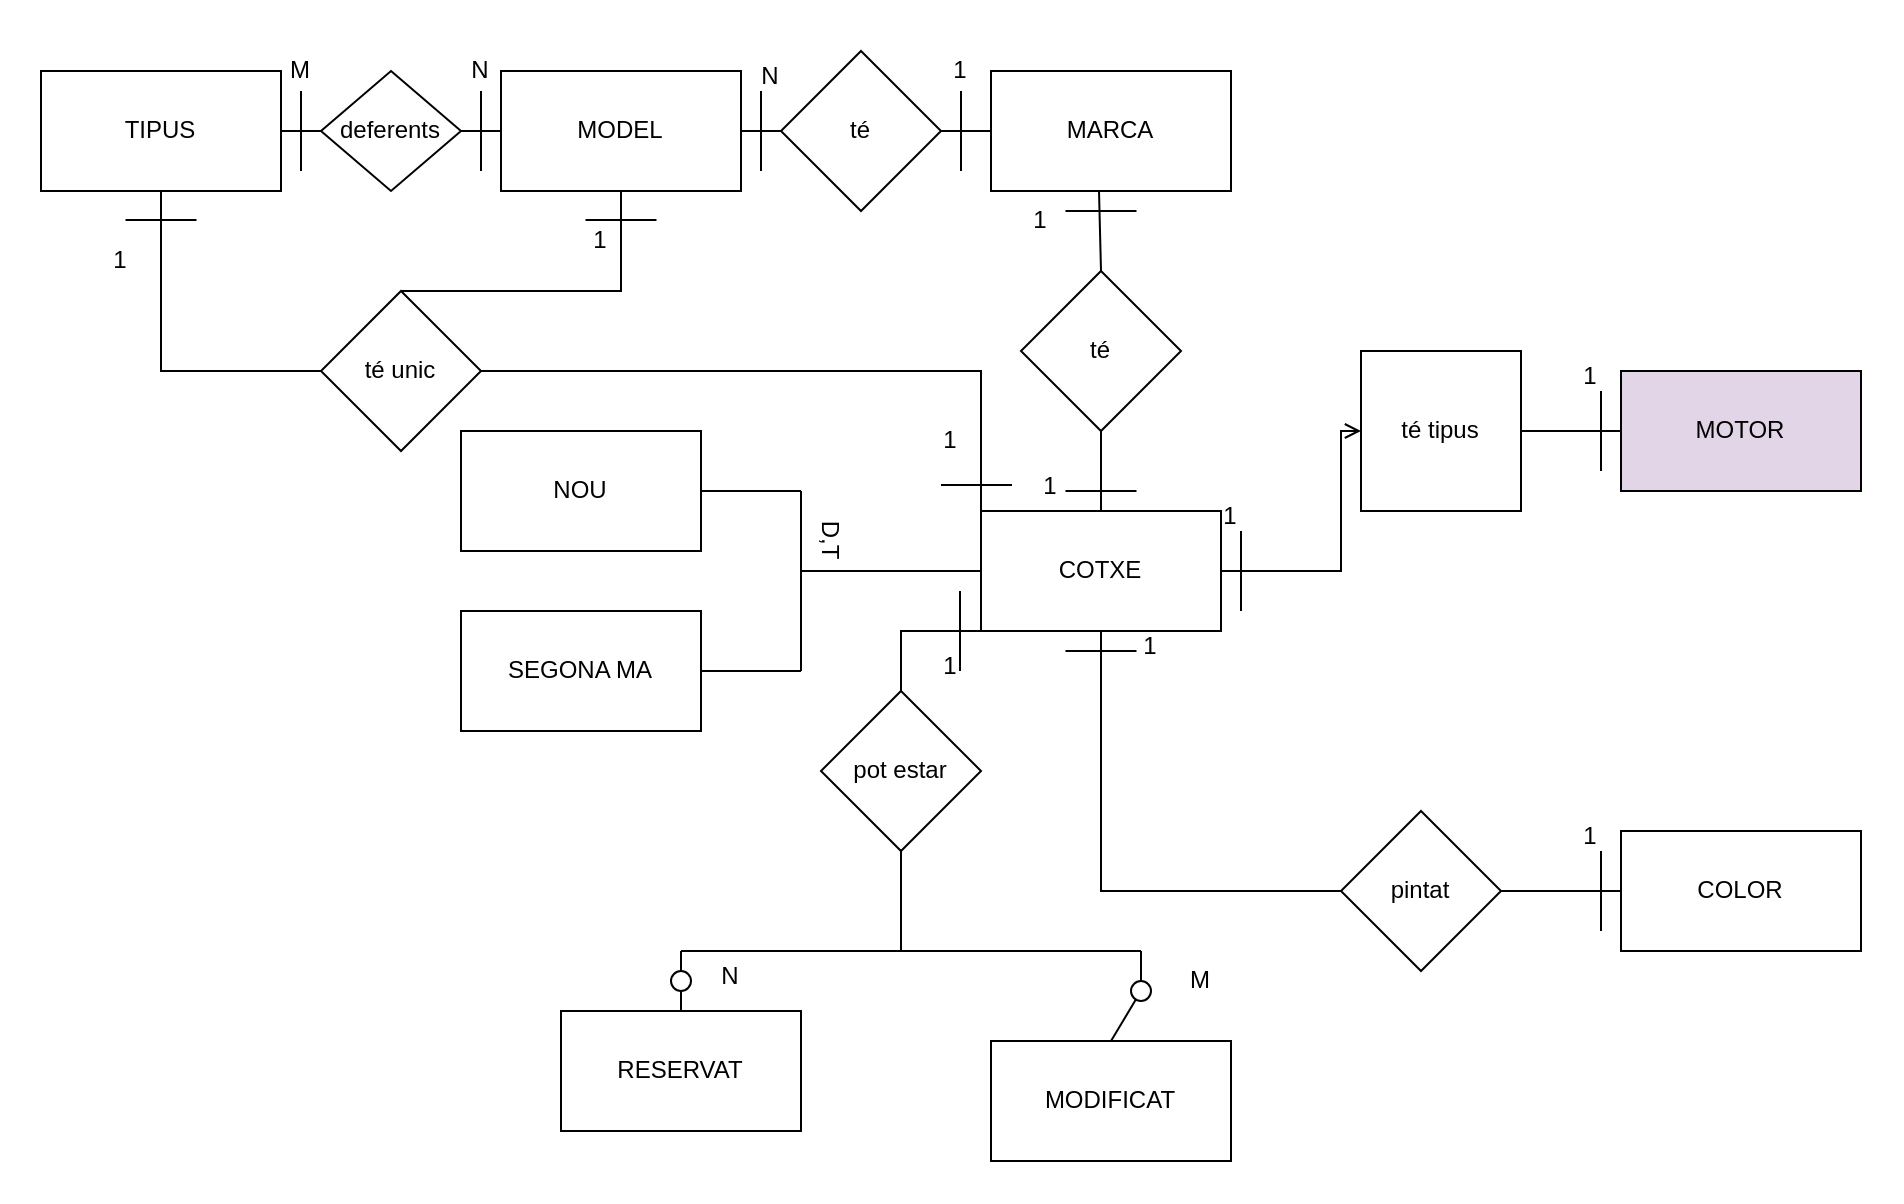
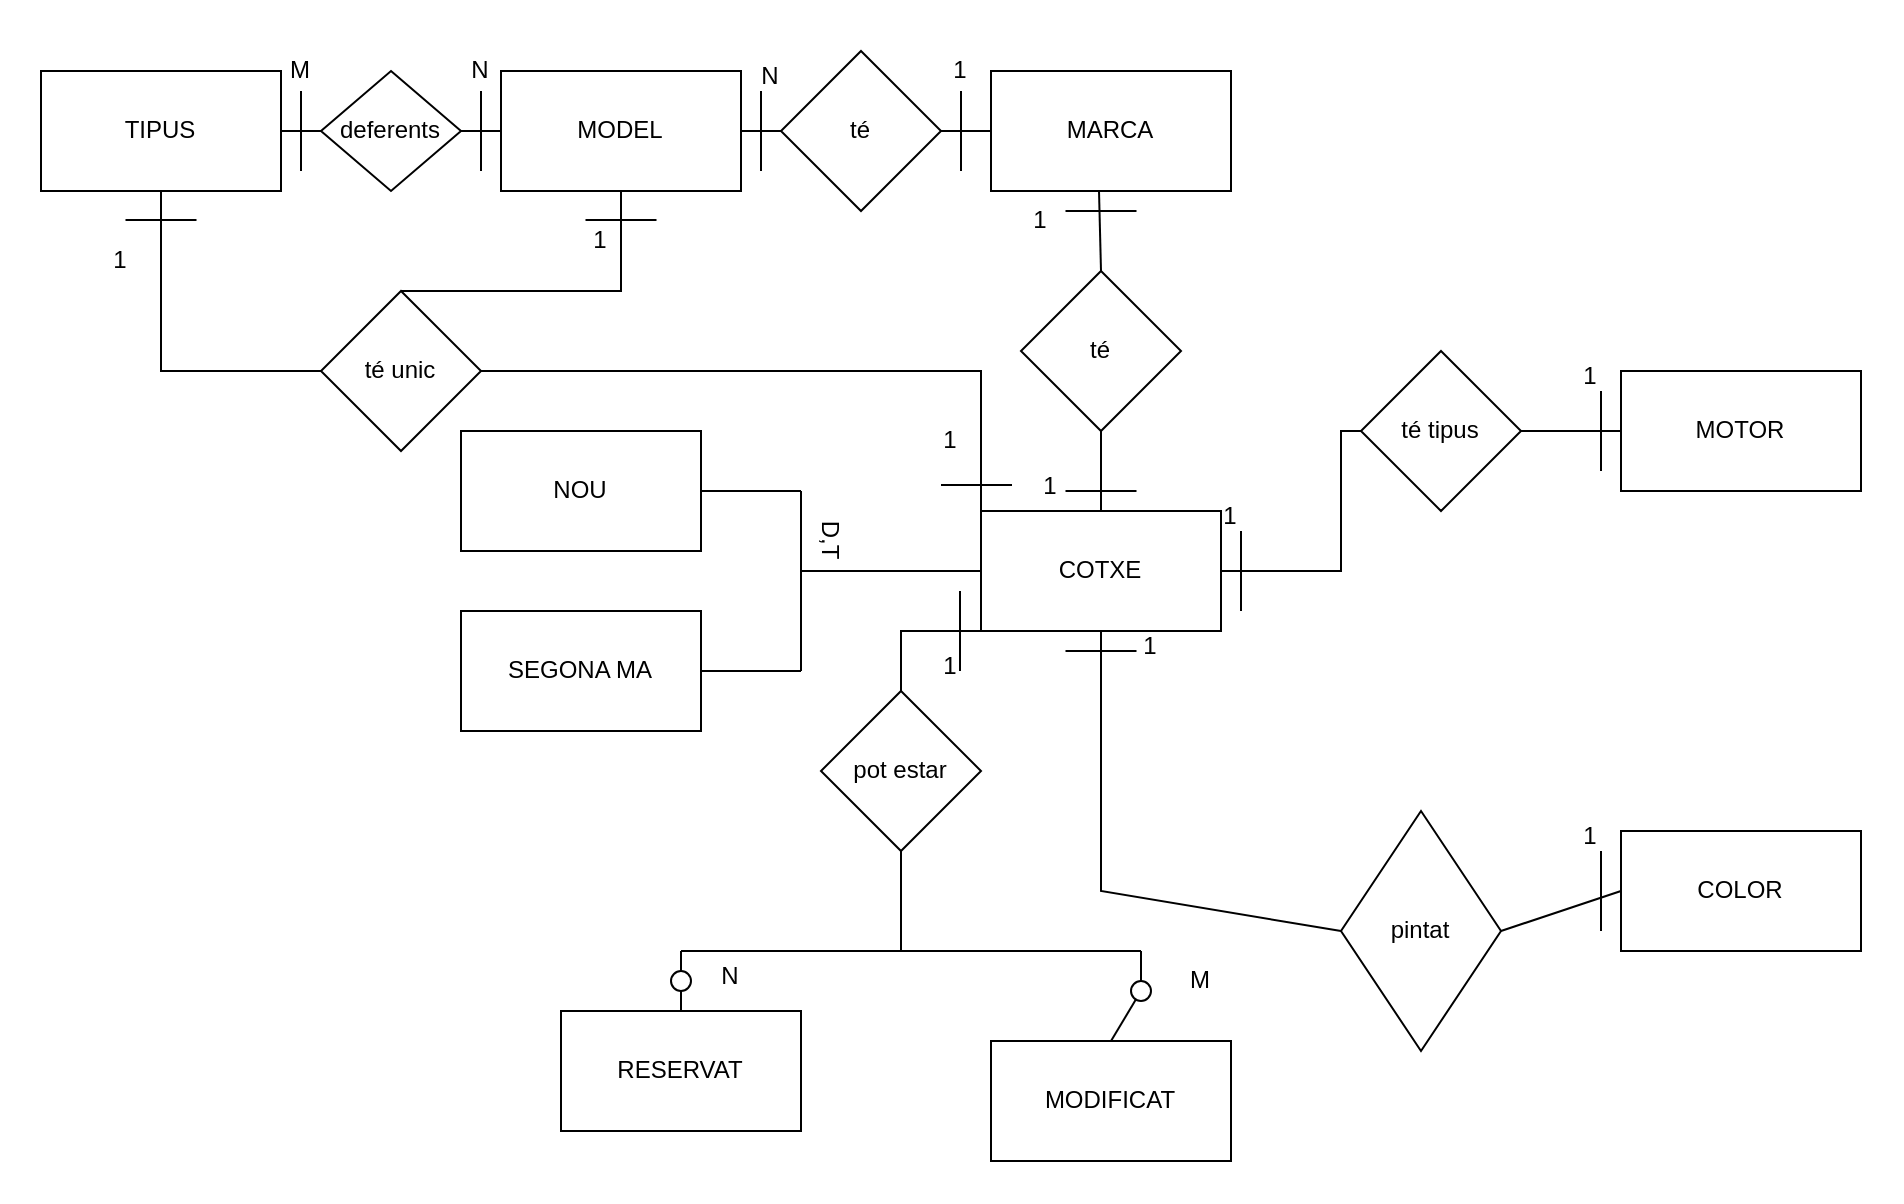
edge "COTXE" -> "té tipus": arrowhead open -> none
node "té tipus": shape rectangle -> diamond
node "MOTOR": fillcolor #e1d5e7 -> #ffffff
node "pintat": size 160x160 -> 160x240
